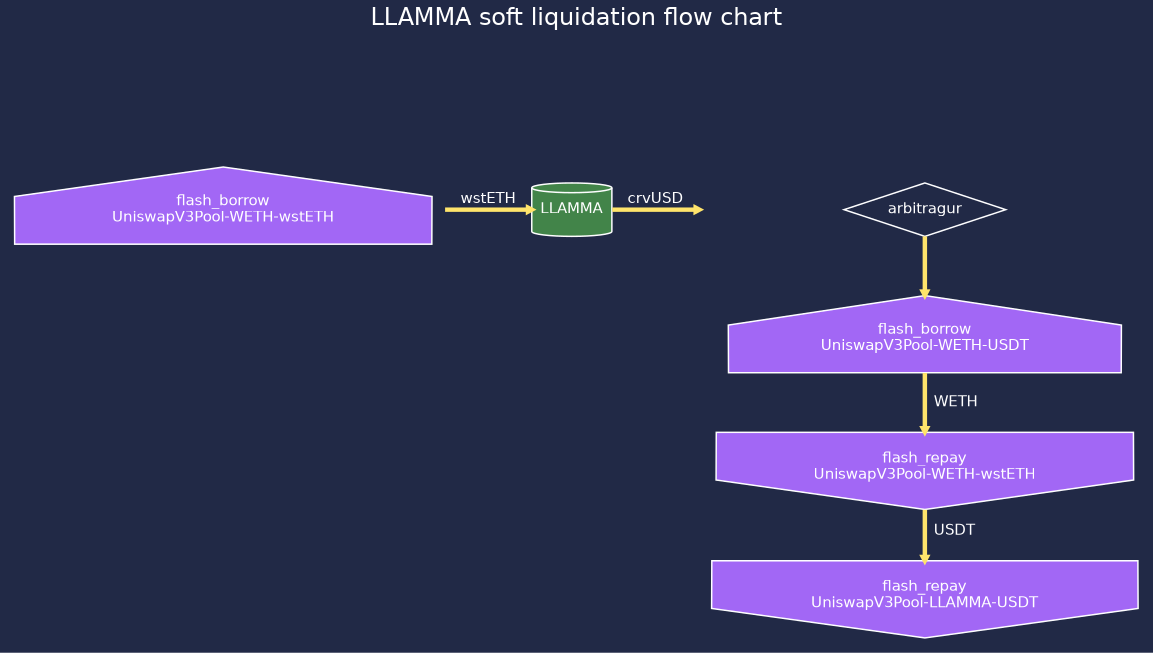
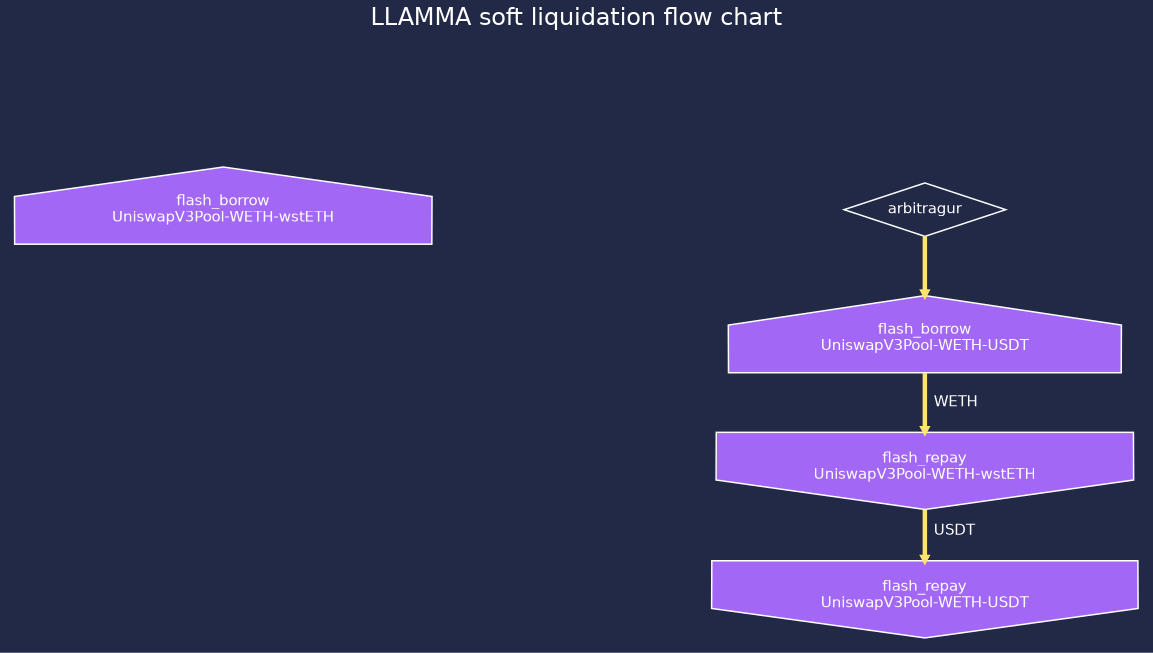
node "LLAMMA": removed
node "flash_repay UniswapV3Pool-LLAMMA-USDT": label "flash_repay UniswapV3Pool-LLAMMA-USDT" -> "flash_repay UniswapV3Pool-WETH-USDT"
